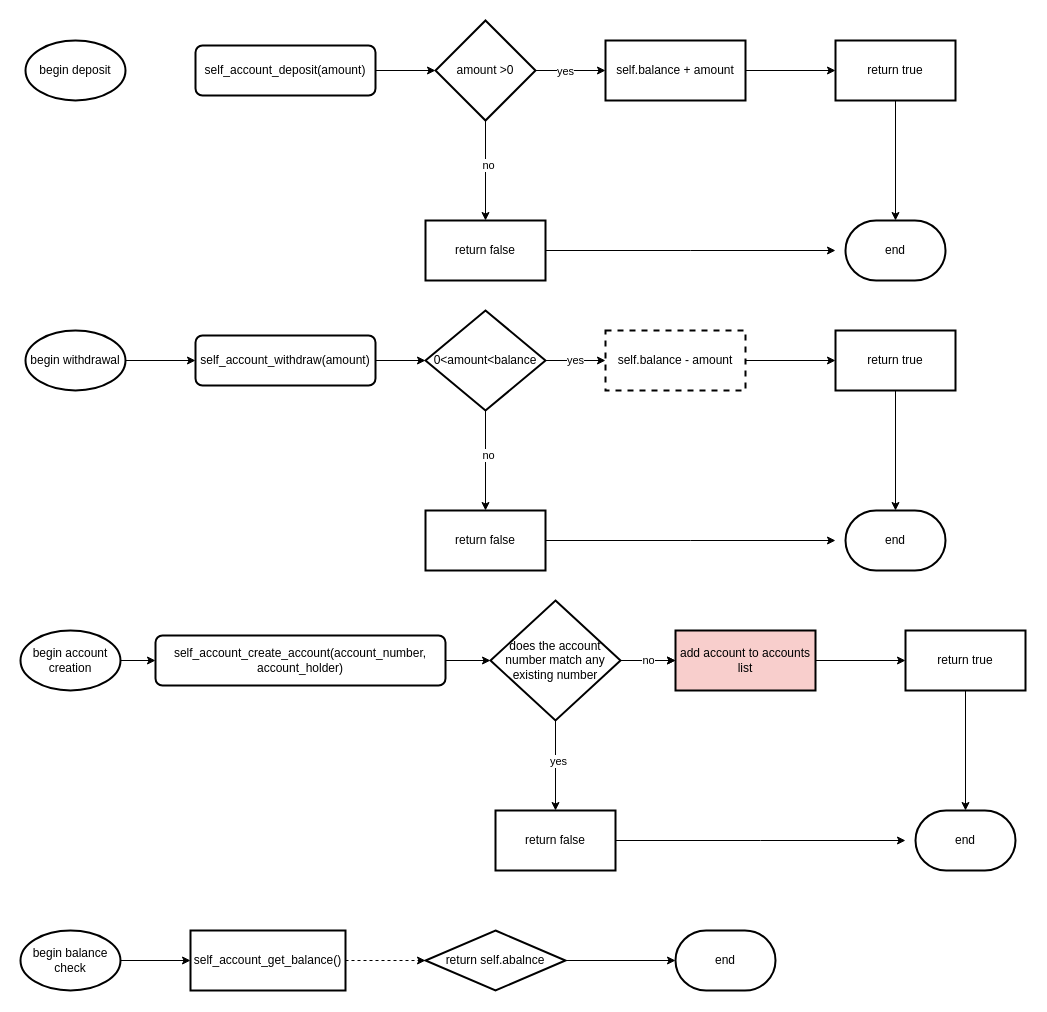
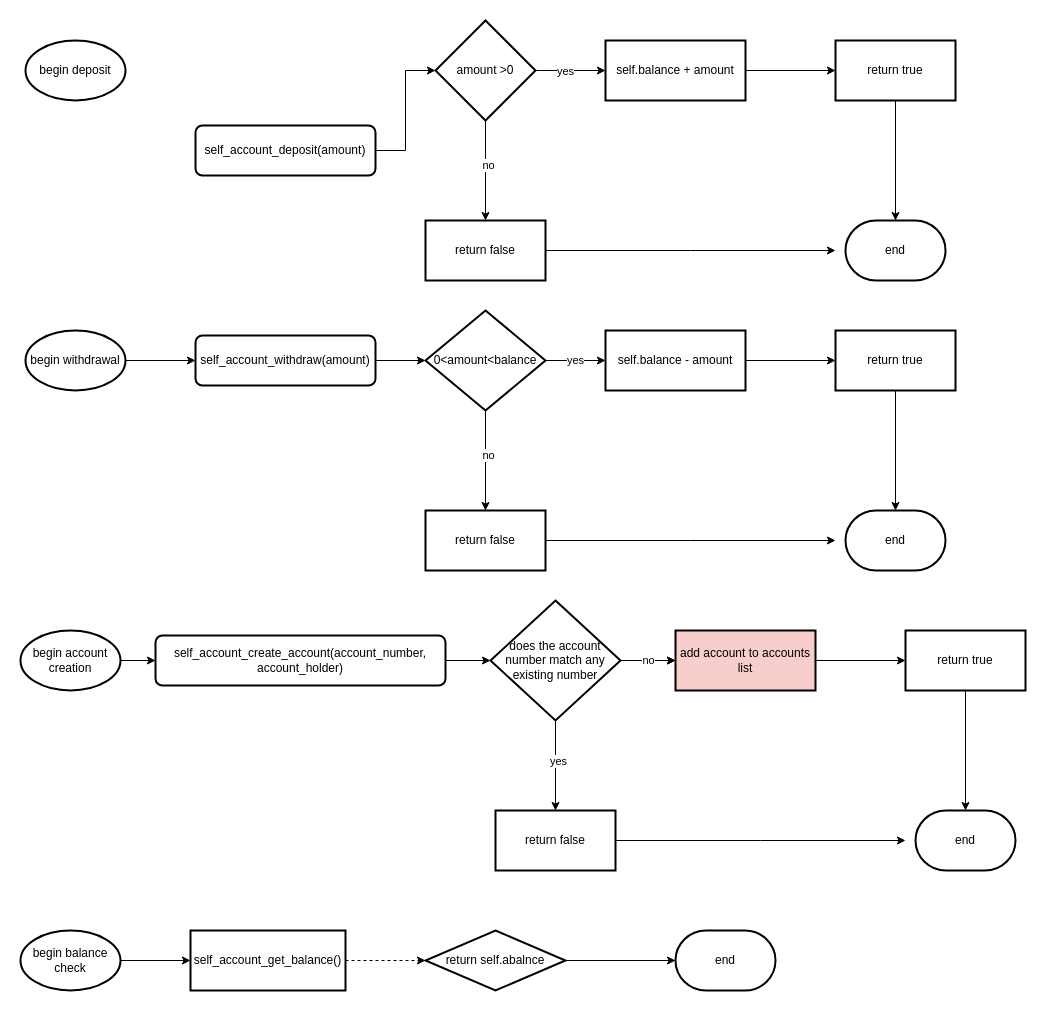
node "self_account_deposit(amount)": moved (286, 71) -> (286, 151)
node "self.balance - amount": style dashed -> solid
